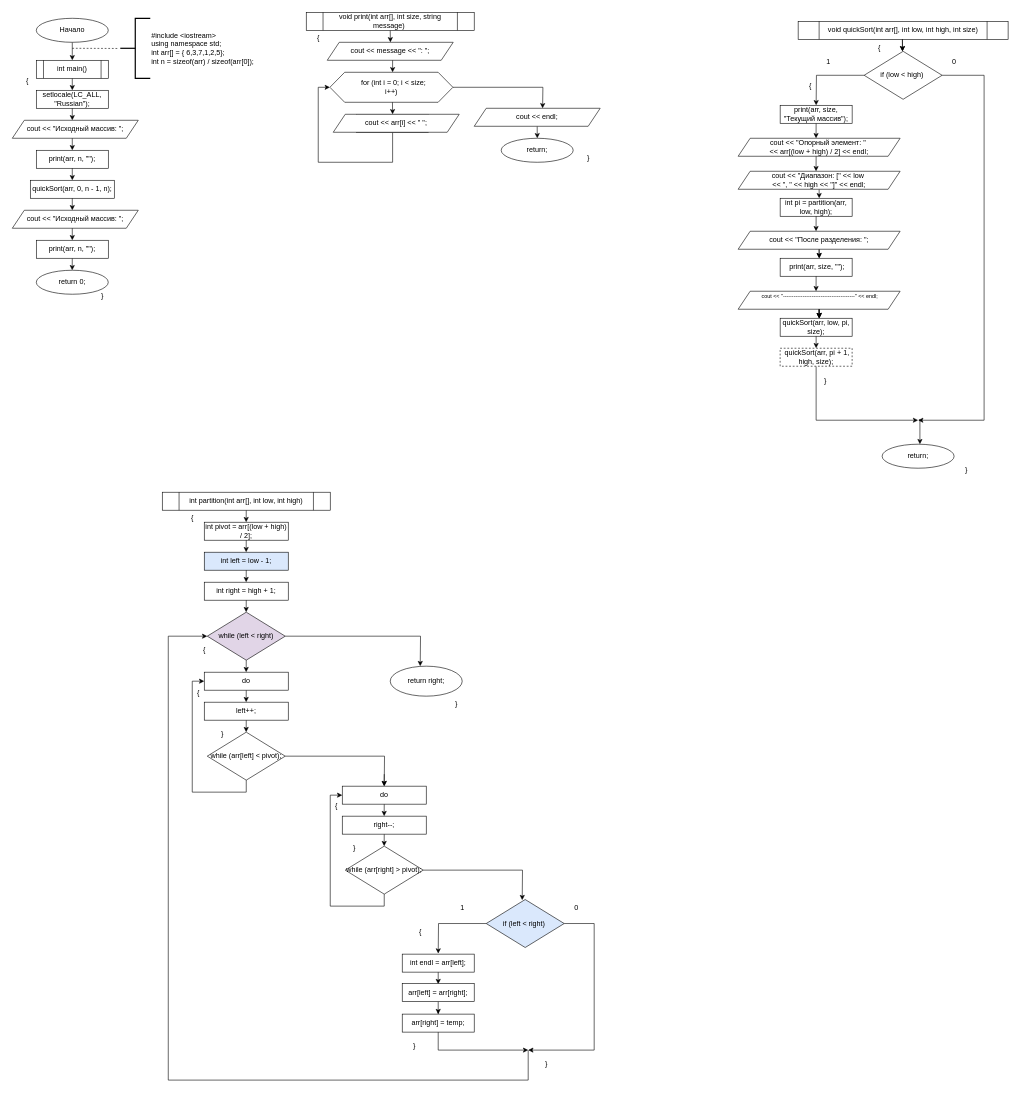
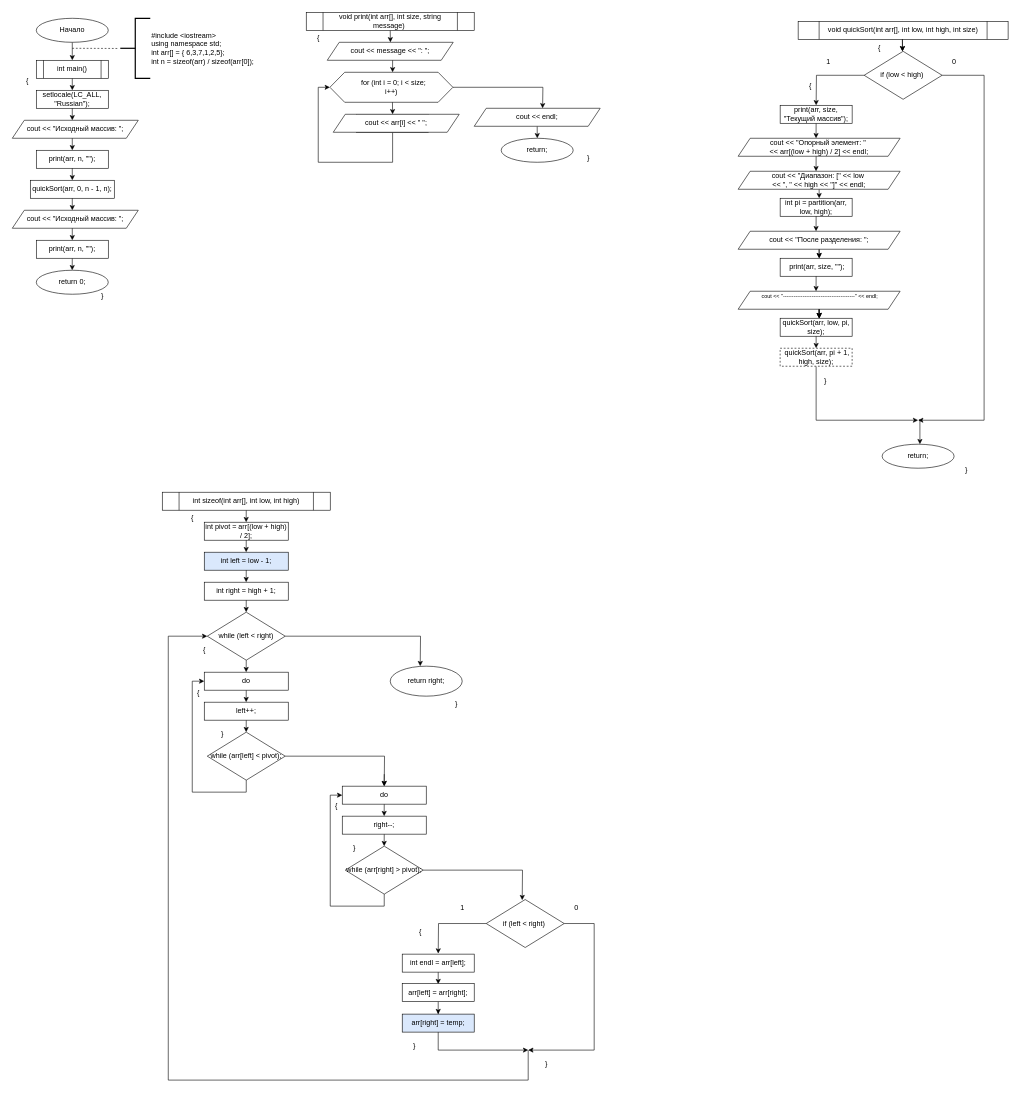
node "int partition(int arr[], int low, int high)": label "int partition(int arr[], int low, int high)" -> "int sizeof(int arr[], int low, int high)"
node "while (left < right)": fillcolor #e1d5e7 -> #ffffff
node "if (left < right)": fillcolor #dae8fc -> #ffffff
node "arr[right] = temp;": fillcolor #ffffff -> #dae8fc
